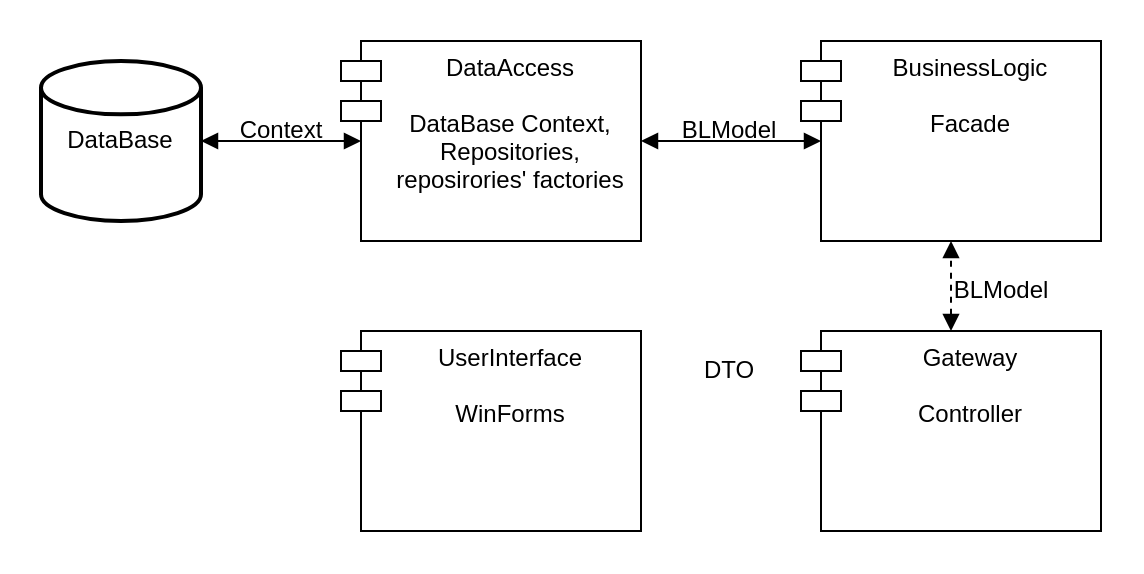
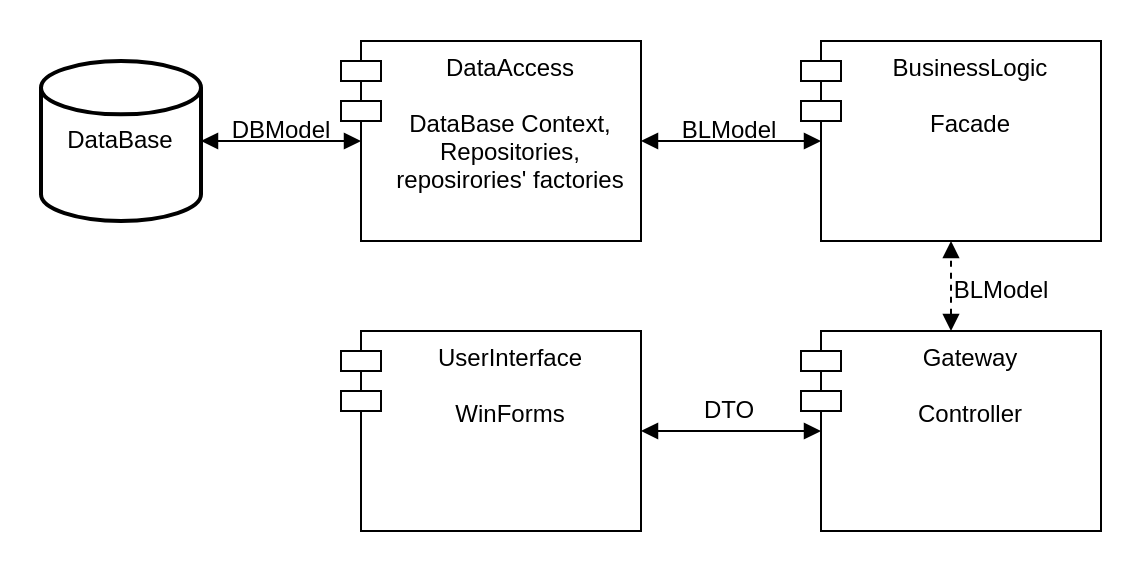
node "Context": label "Context" -> "DBModel"
node "DTO": moved (729, 371) -> (729, 411)
edge "UserInterface WinForms" -- "Gateway Controller": added
